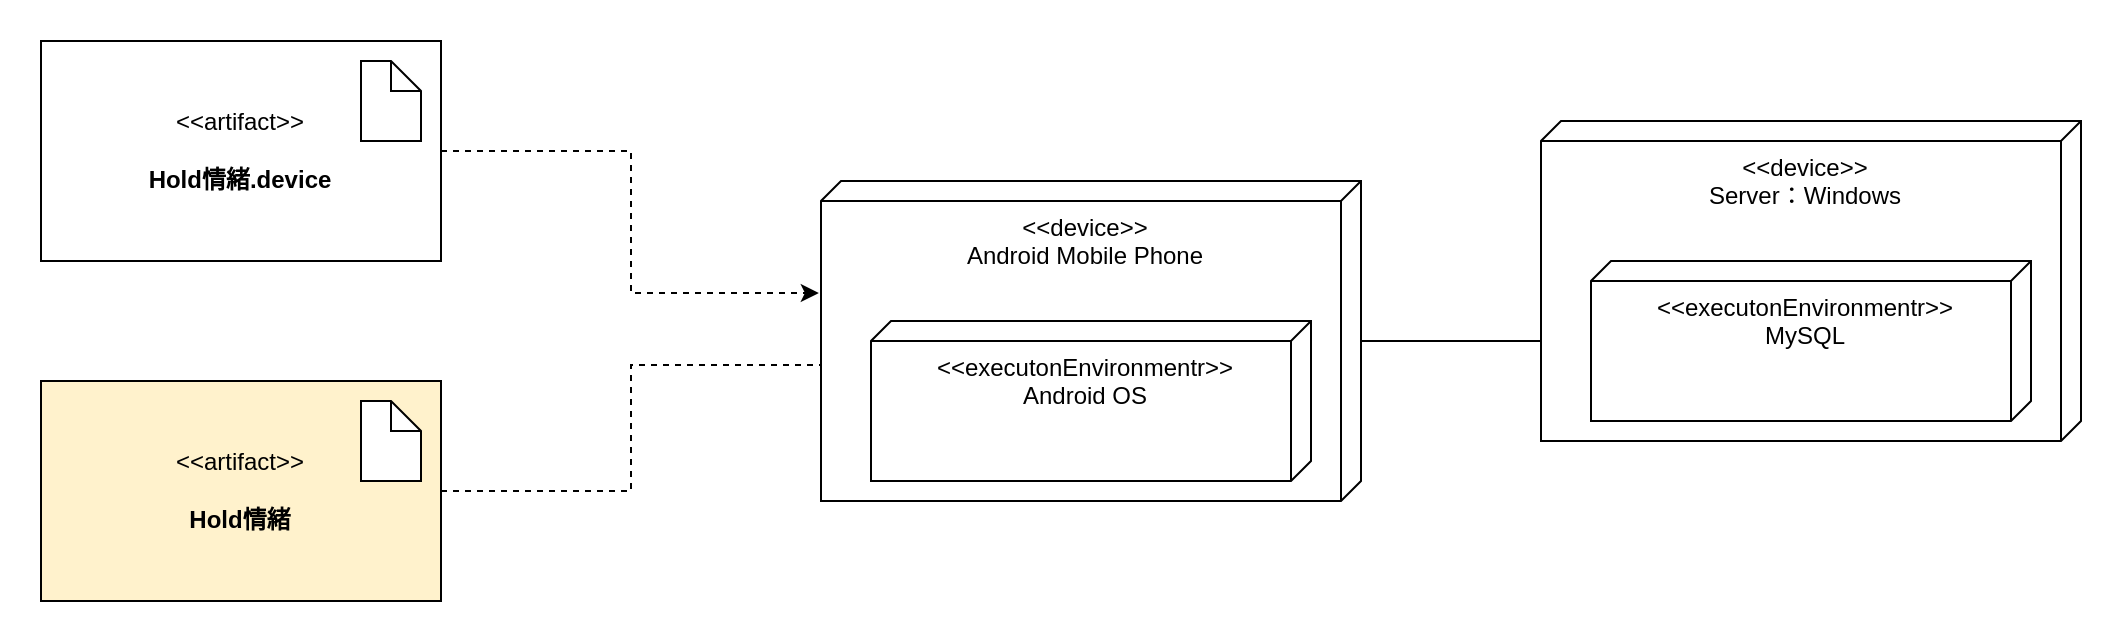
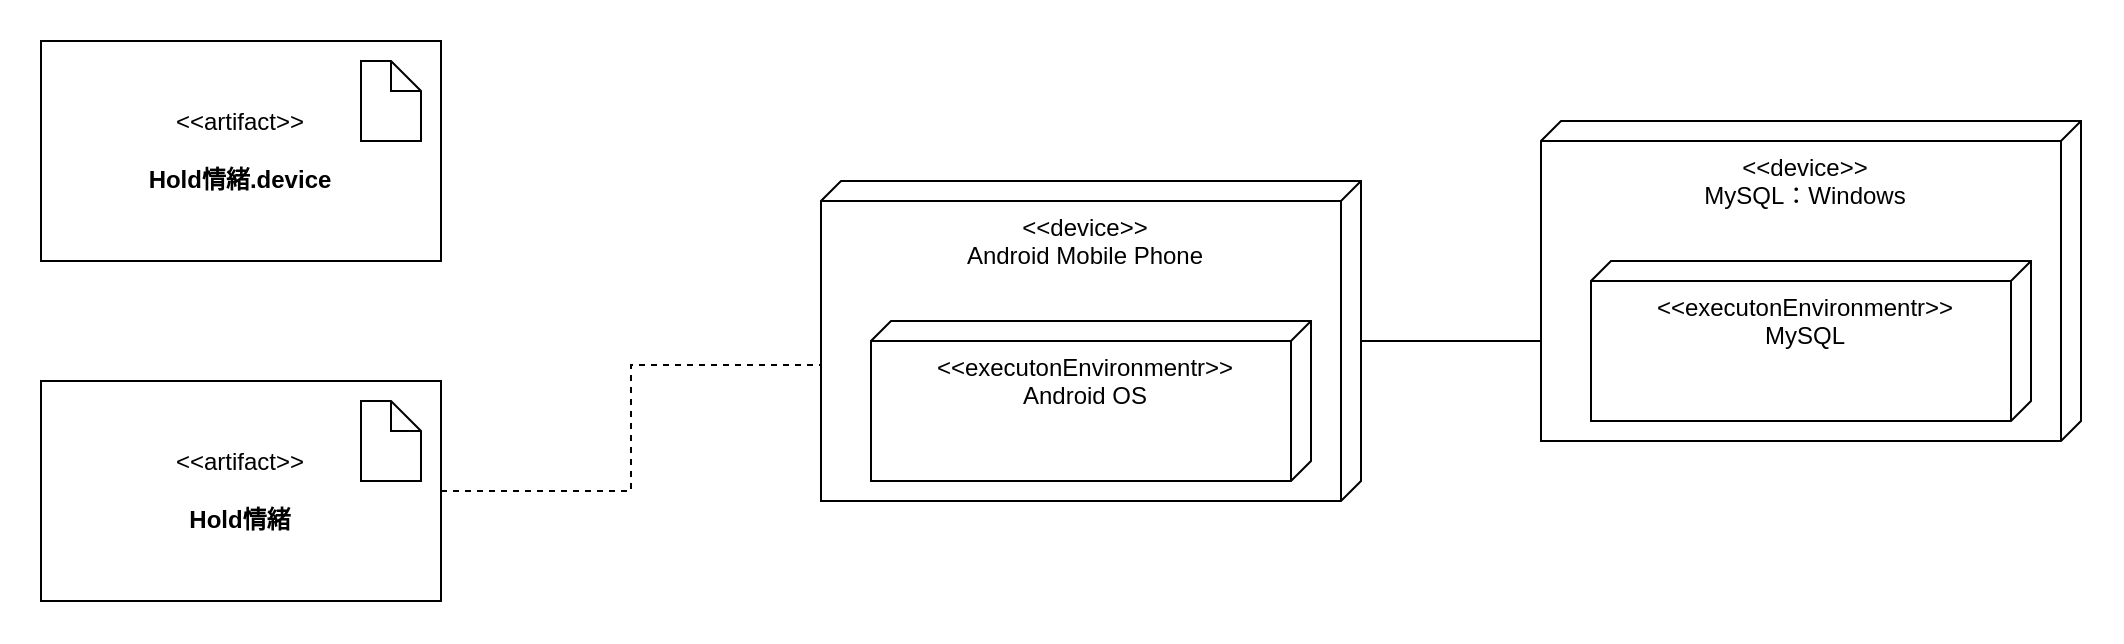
node "<<device>> Server：Windows": label "<<device>> Server：Windows" -> "<<device>> MySQL：Windows"
edge "<<artifact>> Hold情緒.device" -> "<<device>> Android Mobile Phone": removed
node "<<artifact>> Hold情緒": fillcolor #fff2cc -> #ffffff
